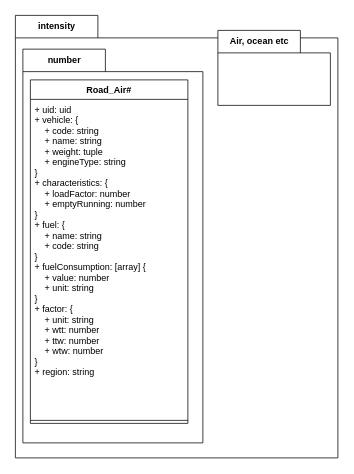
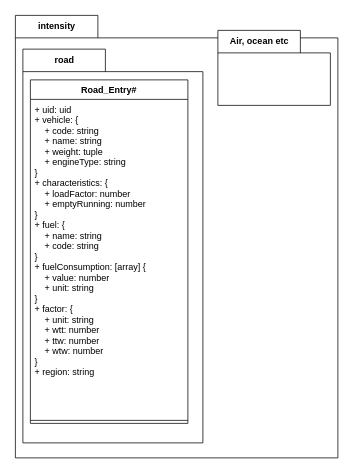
node "number": label "number" -> "road"
node "Road_Air#": label "Road_Air#" -> "Road_Entry#"
